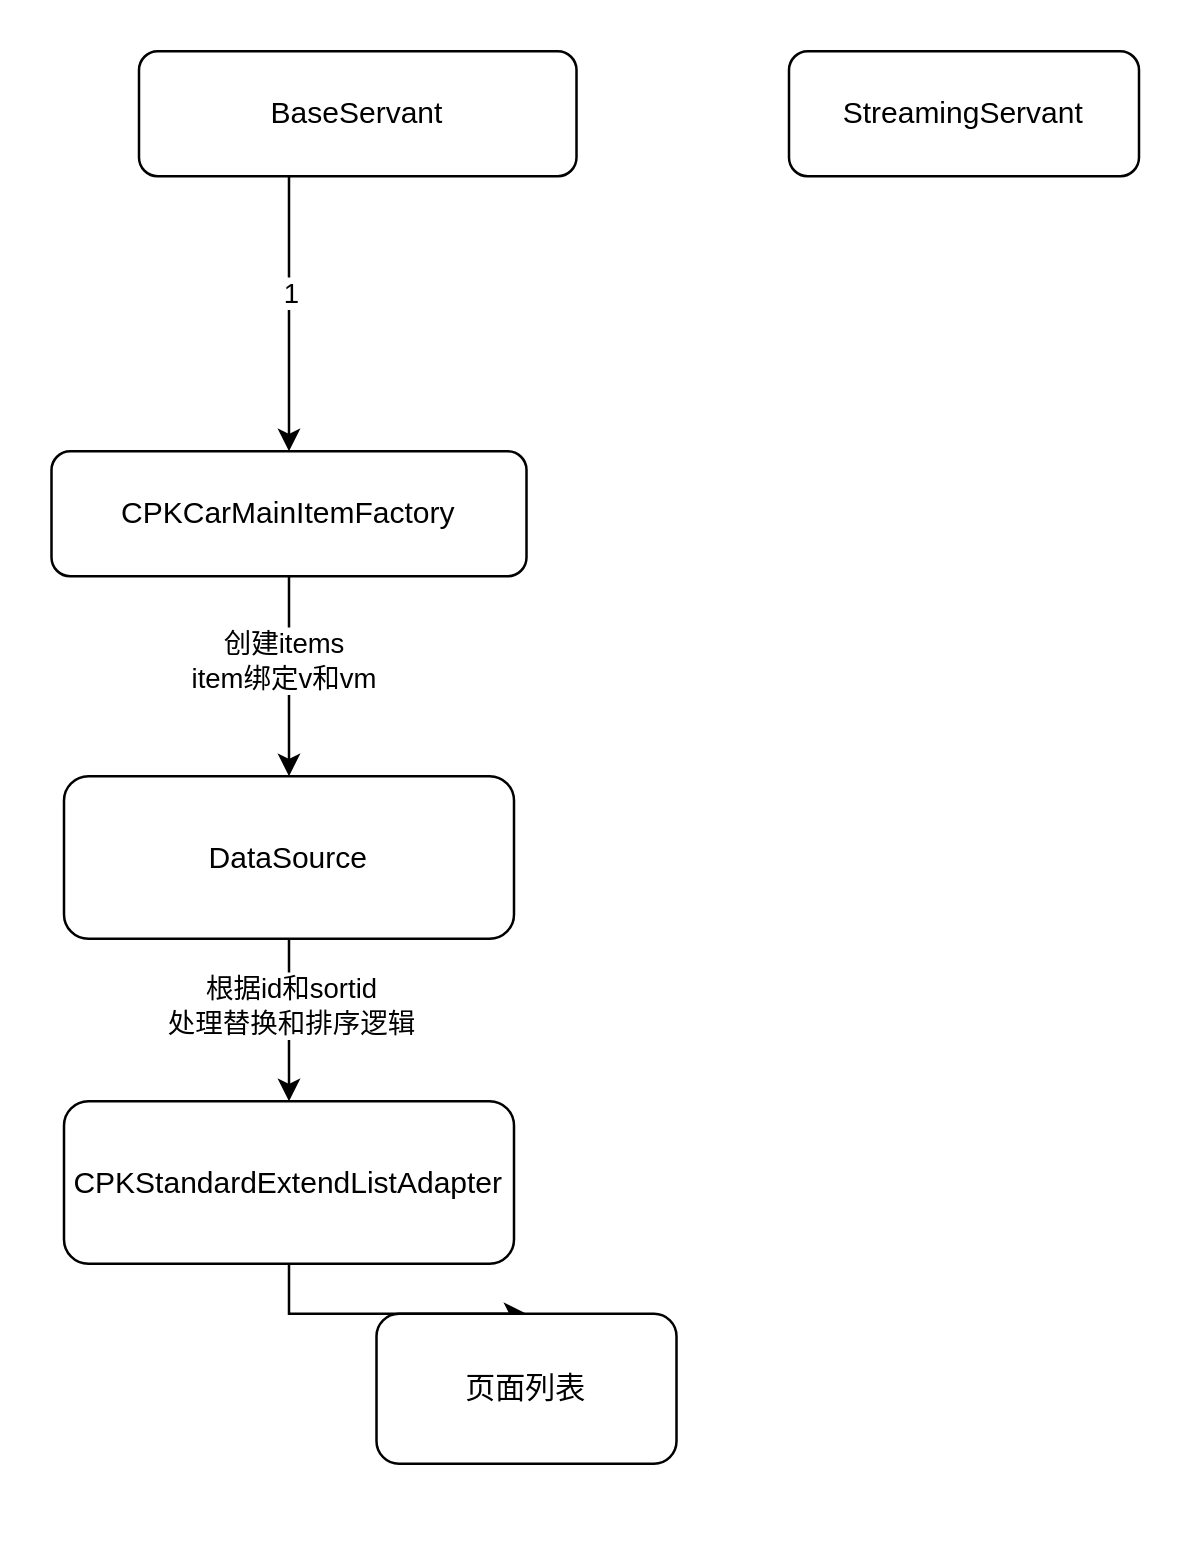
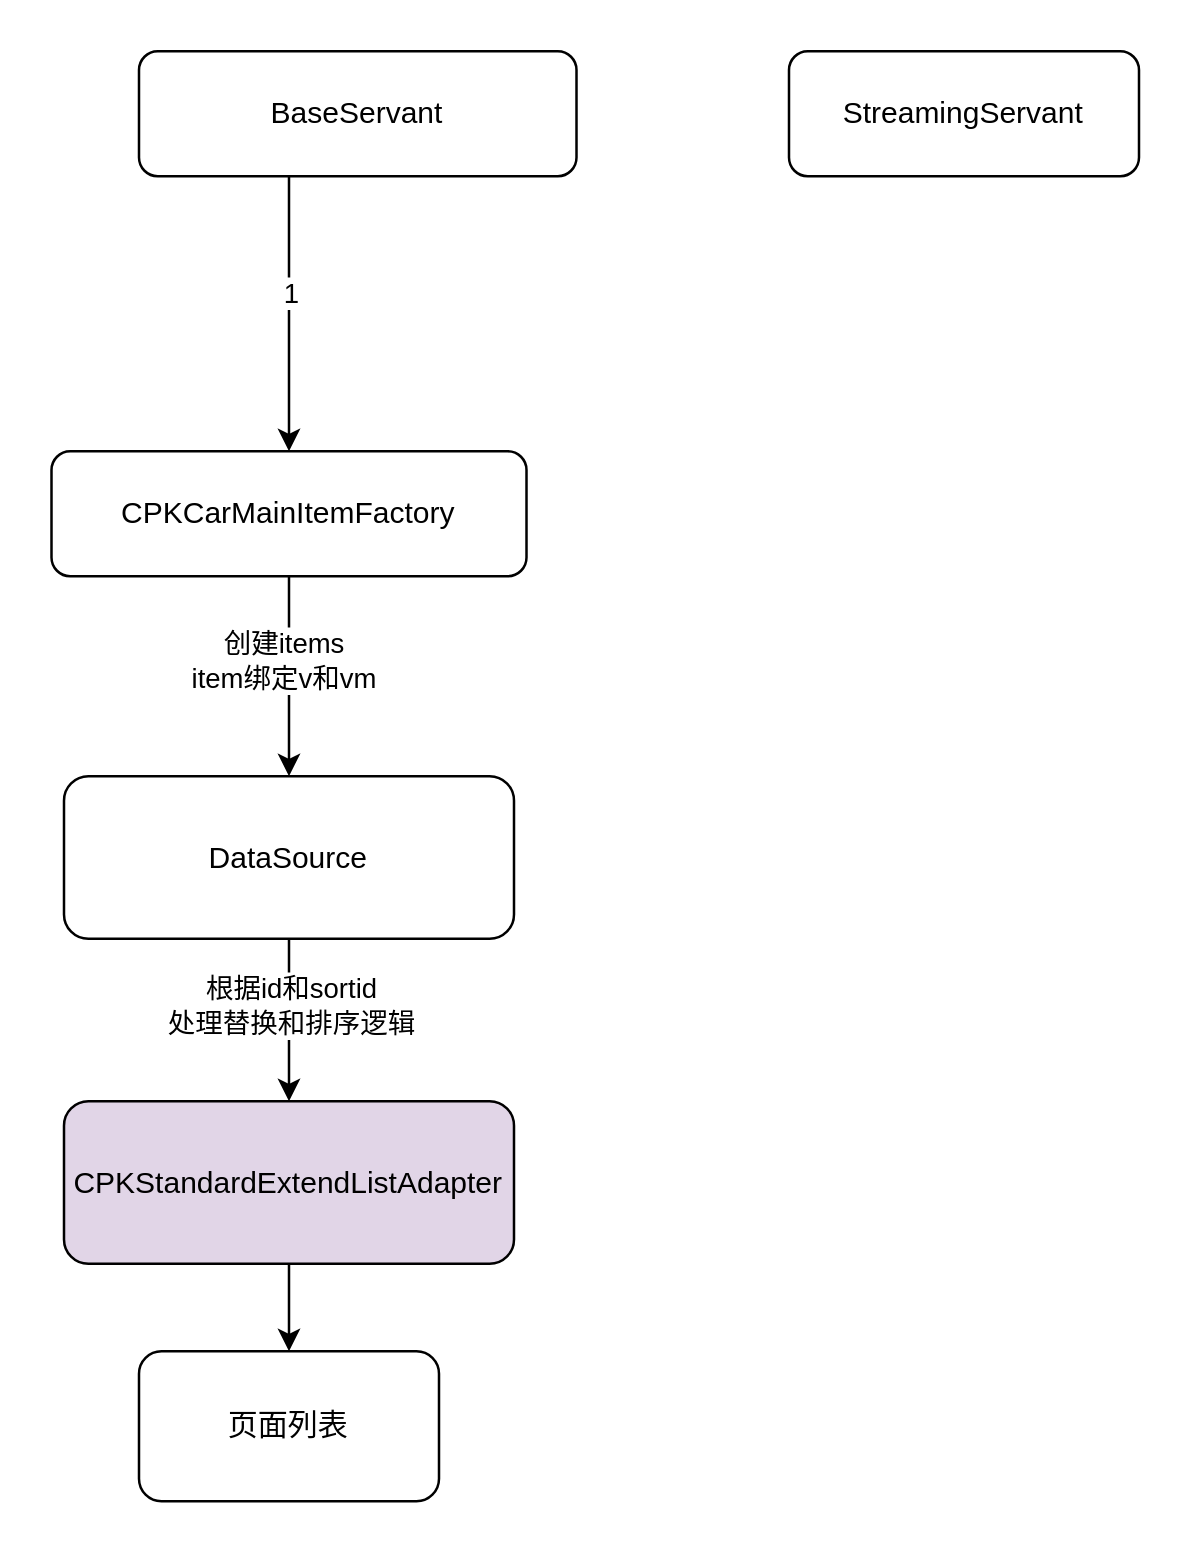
node "CPKStandardExtendListAdapter": fillcolor #ffffff -> #e1d5e7
node "页面列表": moved (526, 1389) -> (289, 1426)
